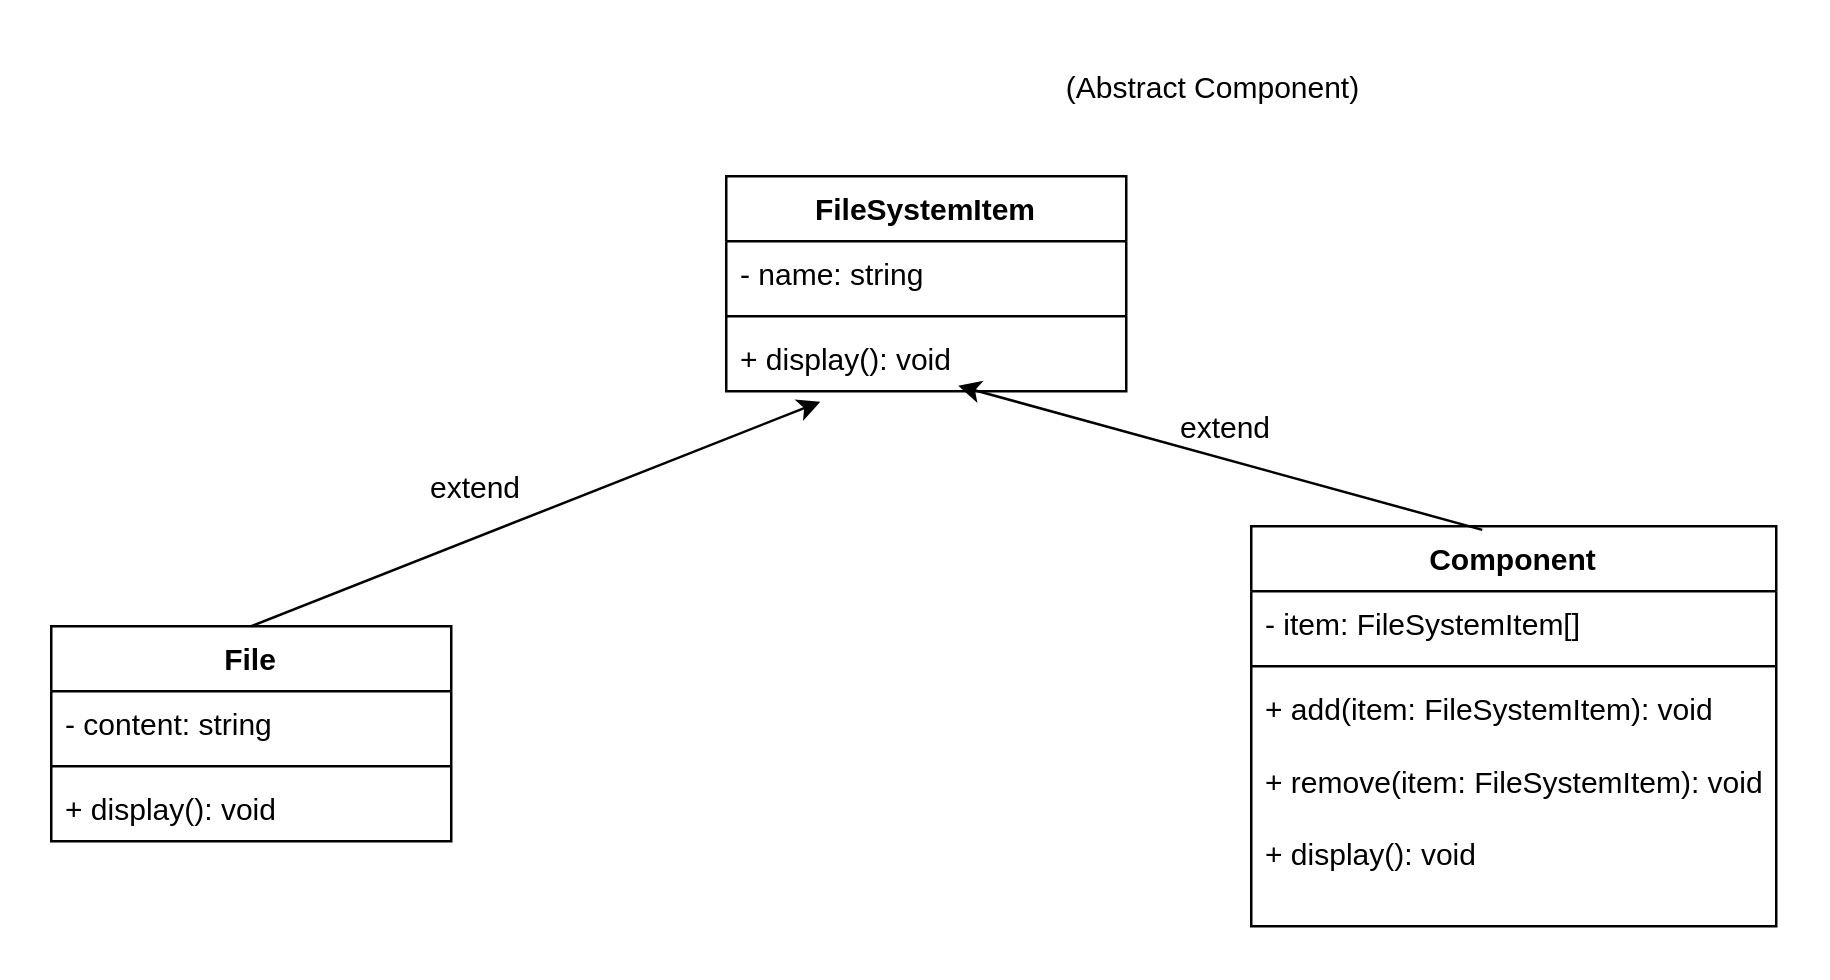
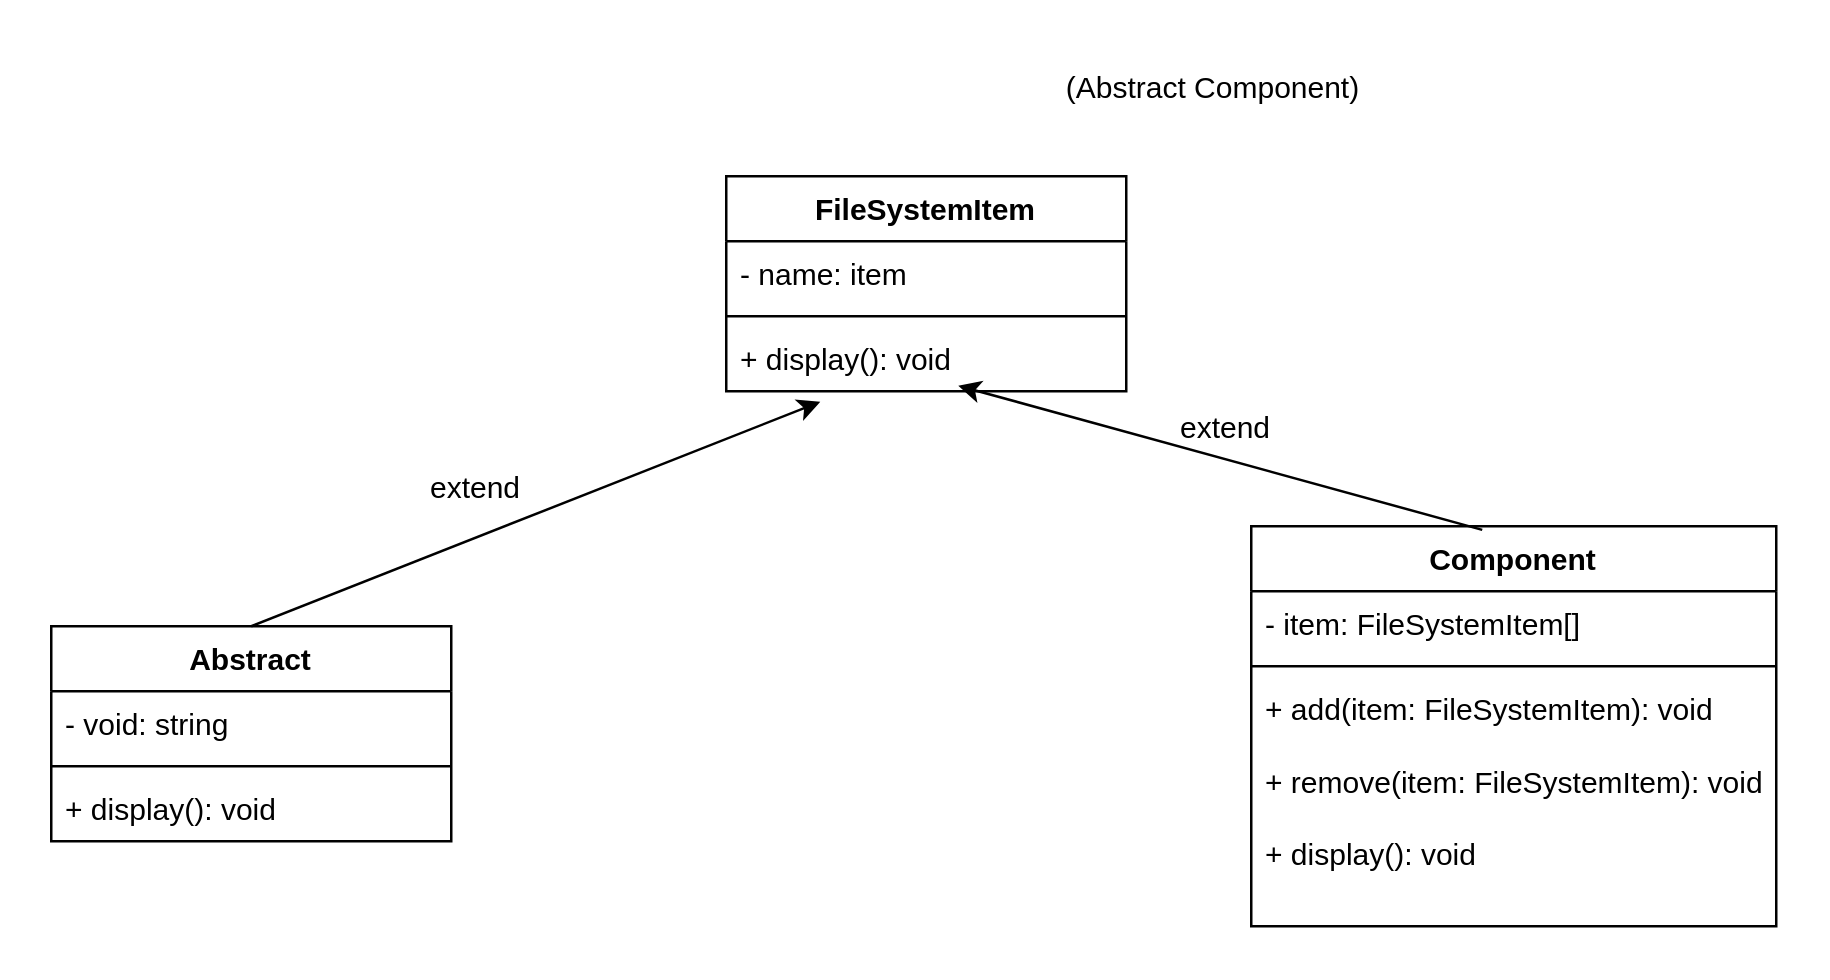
node "- name: string": label "- name: string" -> "- name: item"
node "File": label "File" -> "Abstract"
node "- content: string": label "- content: string" -> "- void: string"
